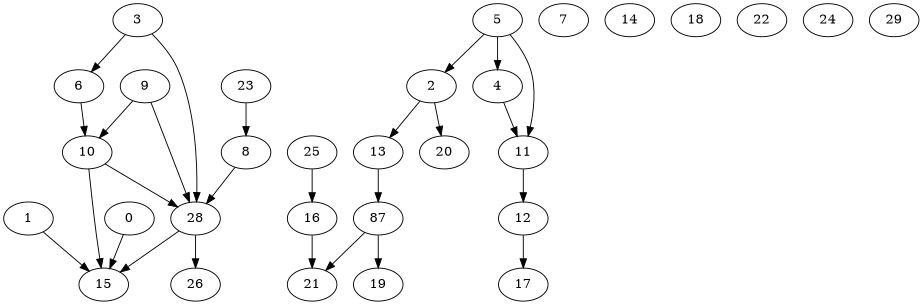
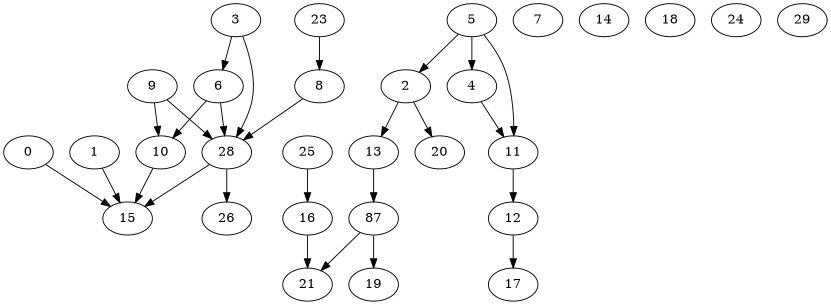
node "22": removed
edge "10" -> "28": now "6" -> "28"
